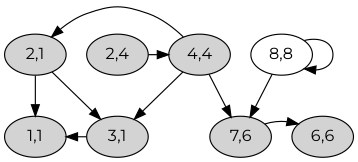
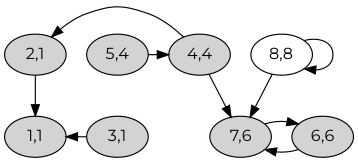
node "2,4": label "2,4" -> "5,4"
edge "2,1" -> "3,1": removed
edge "4,4" -> "3,1": removed
edge "6,6" -> "7,6": added
